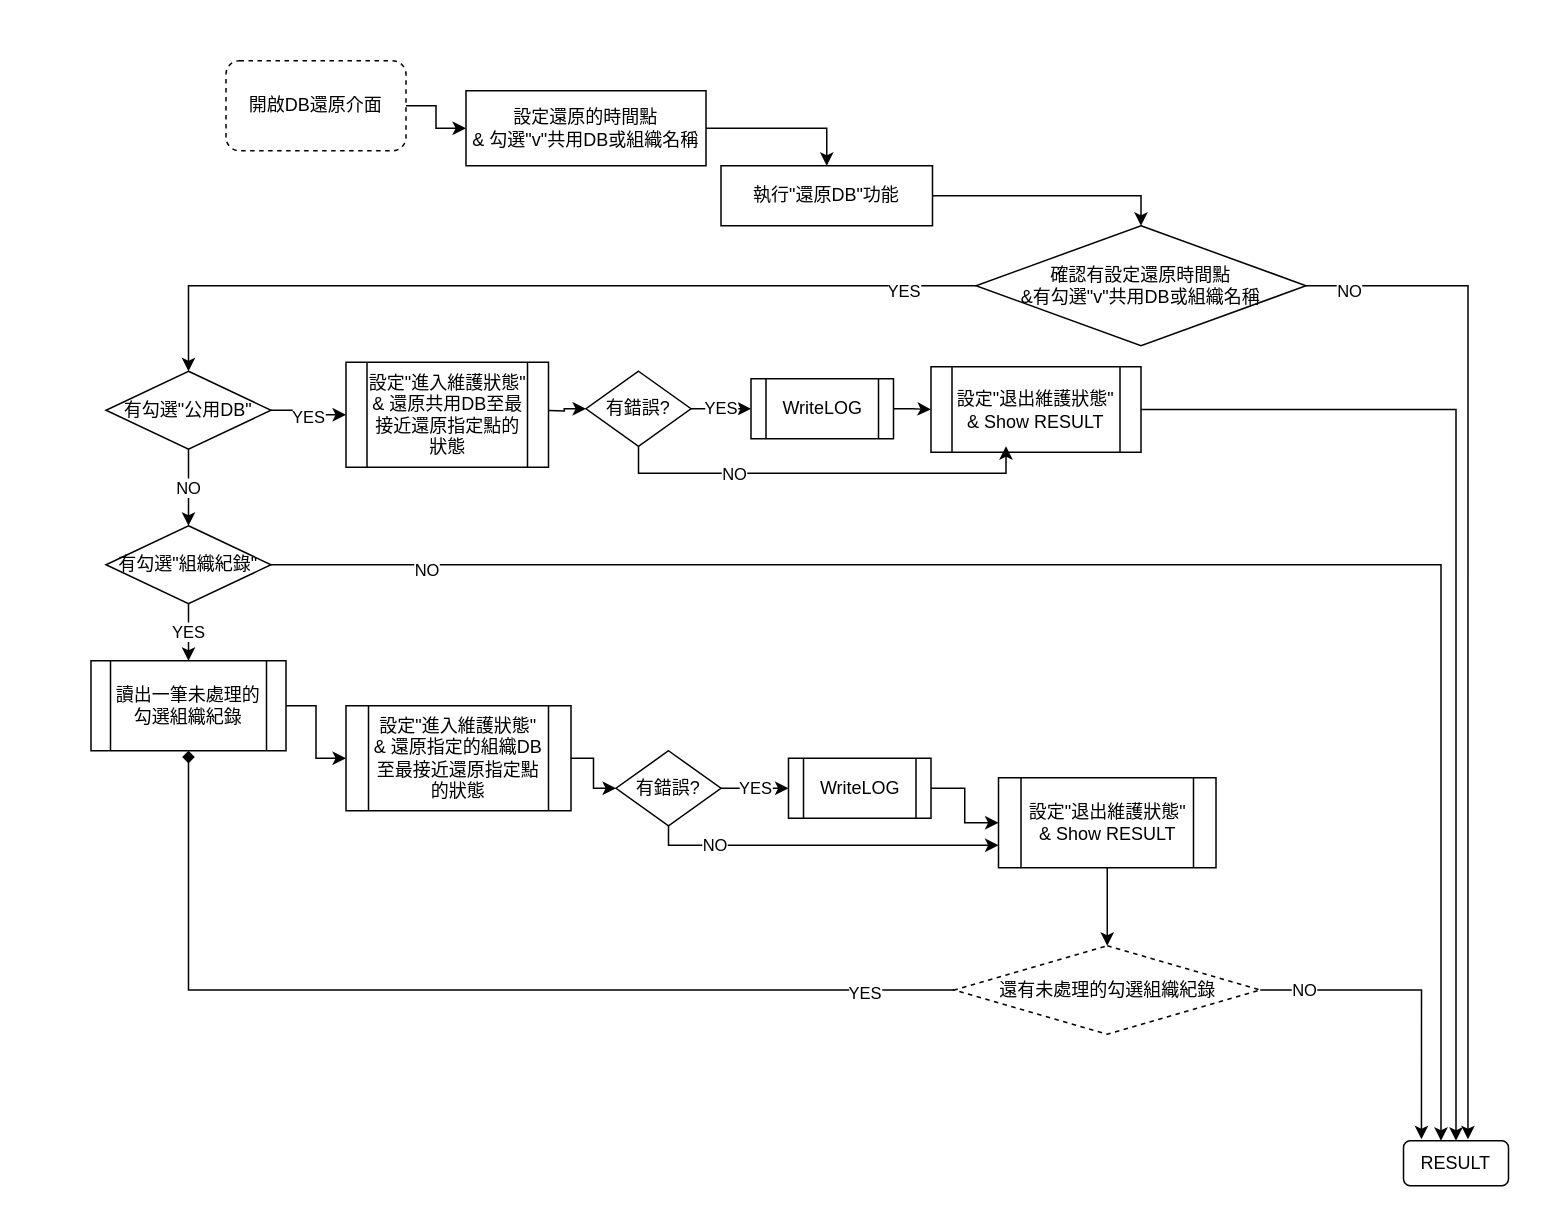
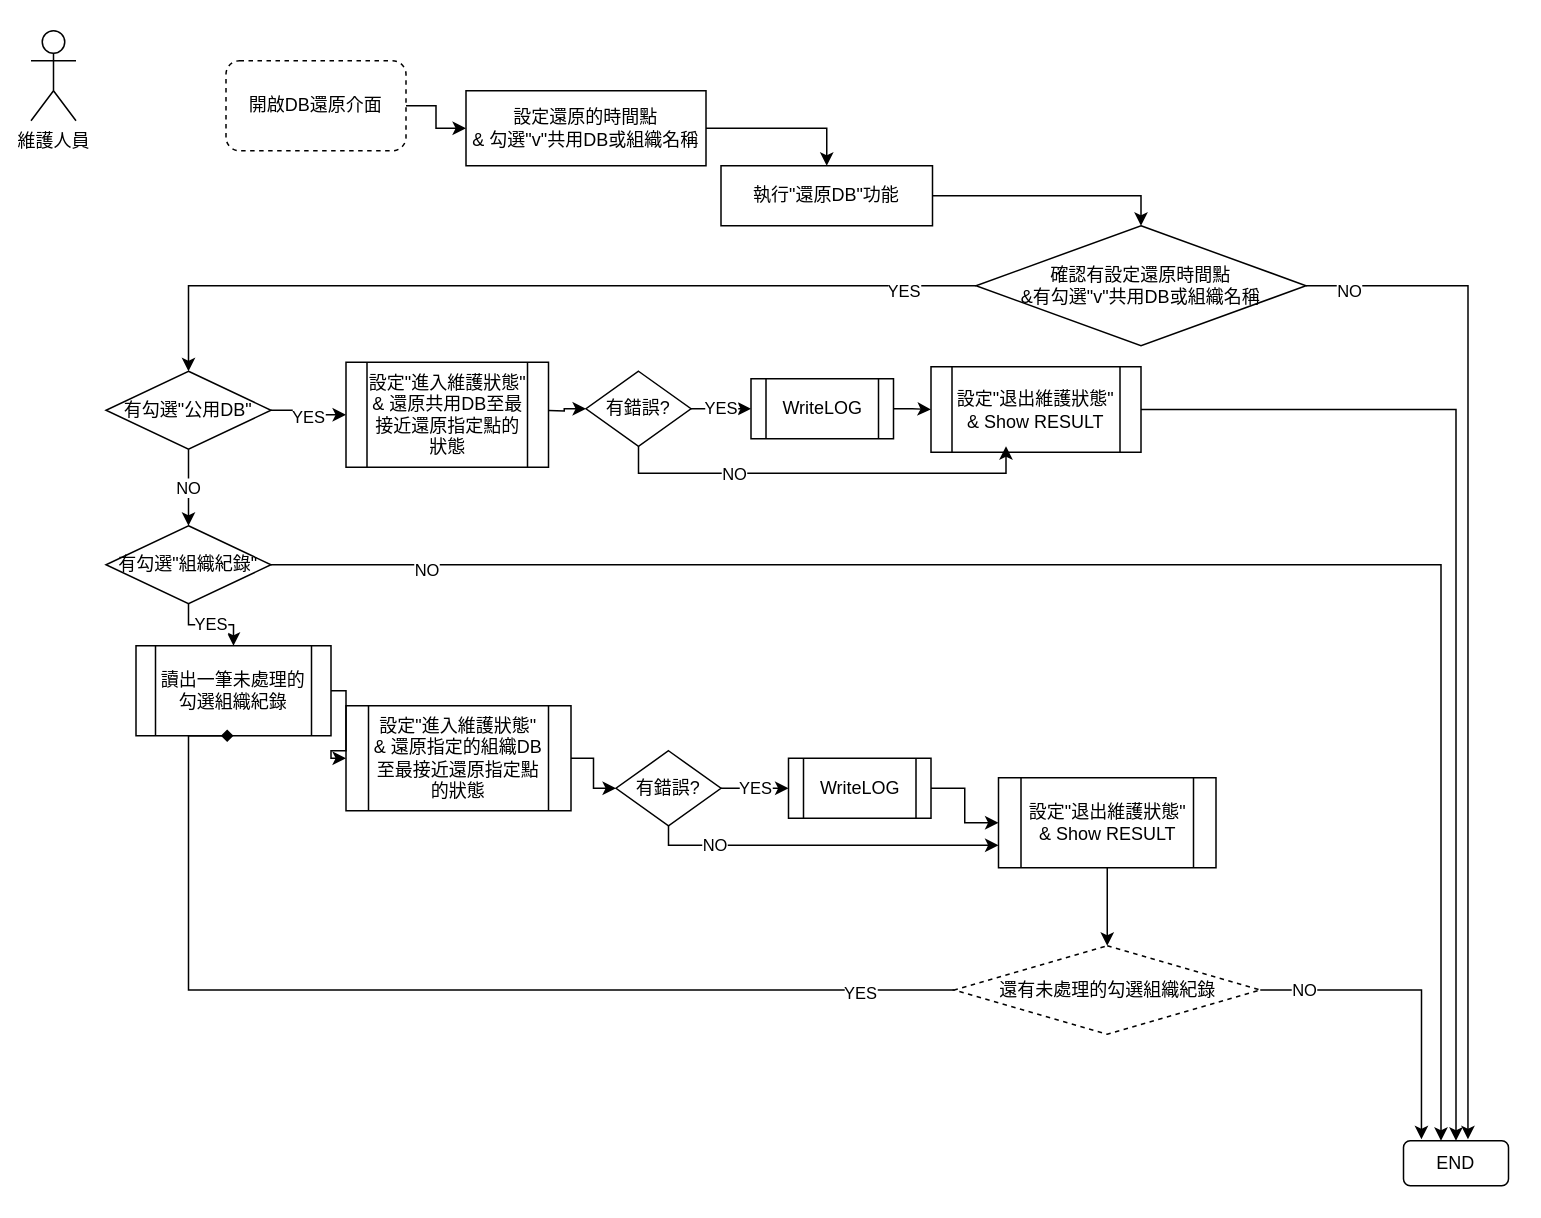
node "維護人員": added
node "讀出一筆未處理的勾選組織紀錄": moved (188, 706) -> (233, 691)
node "RESULT": label "RESULT" -> "END"
